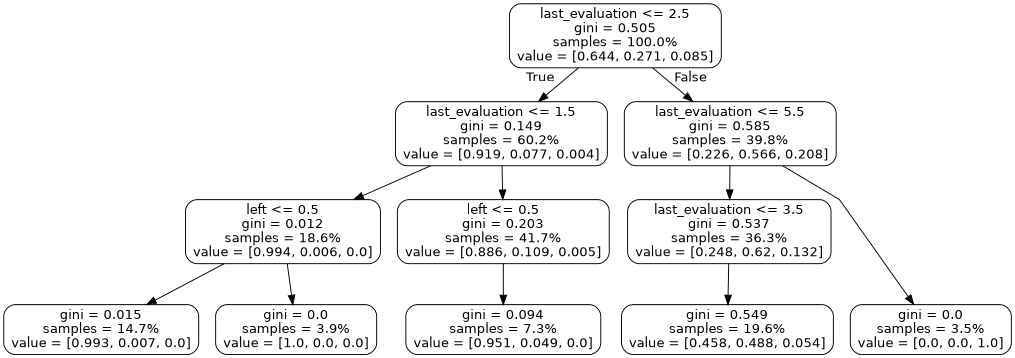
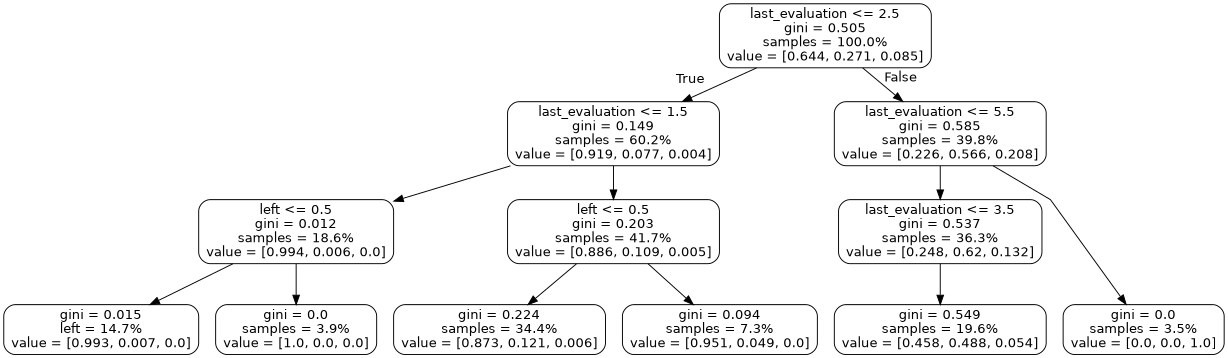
node "gini = 0.015 samples = 14.7% value = [0.993, 0.007, 0.0]": label "gini = 0.015 samples = 14.7% value = [0.993, 0.007, 0.0]" -> "gini = 0.015 left = 14.7% value = [0.993, 0.007, 0.0]"
node "gini = 0.224 samples = 34.4% value = [0.873, 0.121, 0.006]": added
